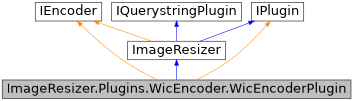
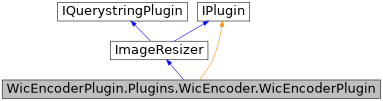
node "IEncoder": removed
node "ImageResizer.Plugins.WicEncoder.WicEncoderPlugin": label "ImageResizer.Plugins.WicEncoder.WicEncoderPlugin" -> "WicEncoderPlugin.Plugins.WicEncoder.WicEncoderPlugin"
